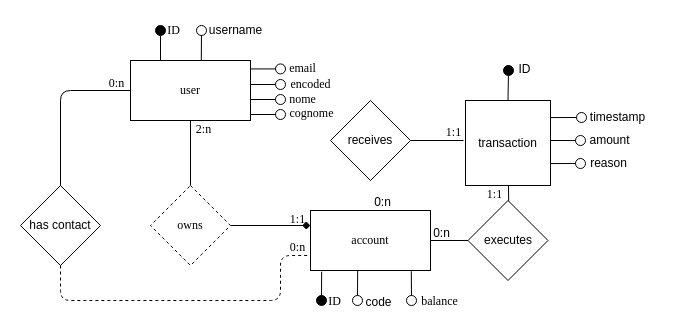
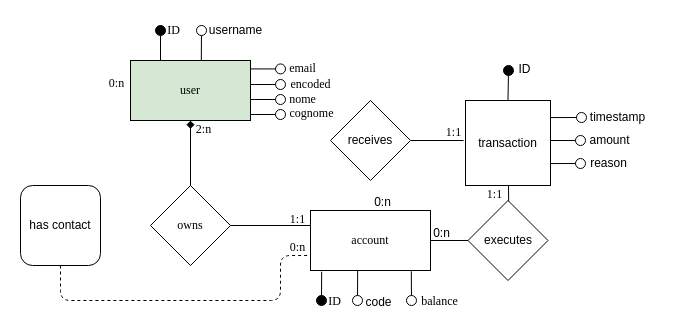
node "user": fillcolor #ffffff -> #d5e8d4
edge "user" -- "has contact": removed
edge "user" -- "owns": arrowhead none -> diamond
node "has contact": shape diamond -> rounded rectangle
node "owns": style dashed -> solid
edge "owns" -> "account": arrowhead diamond -> none
